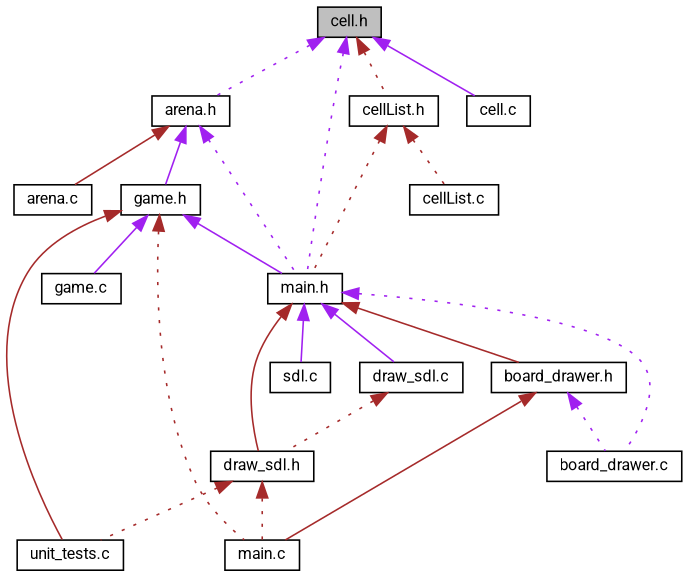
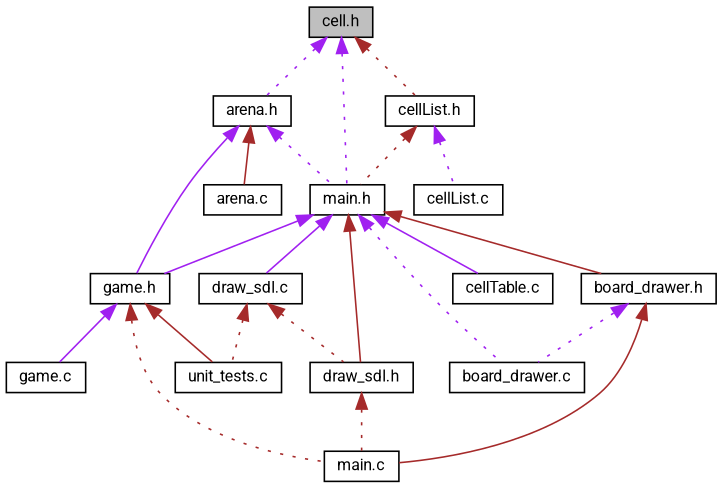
node "cell.c": removed
edge "cellList.c" -> "cellList.h": color brown -> purple
edge "main.h" -> "game.h": reversed
node "sdl.c": label "sdl.c" -> "cellTable.c"
edge "unit_tests.c" -> "draw_sdl.h": now "unit_tests.c" -> "draw_sdl.c"
